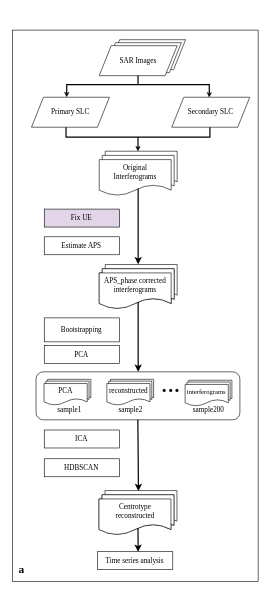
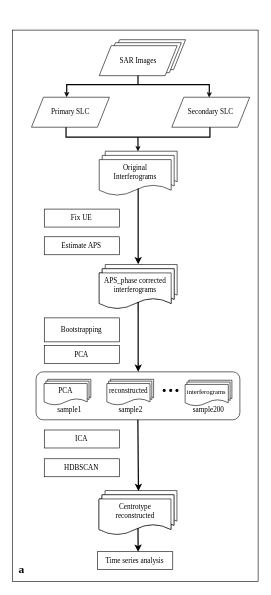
node "Fix UE": fillcolor #e1d5e7 -> #ffffff
